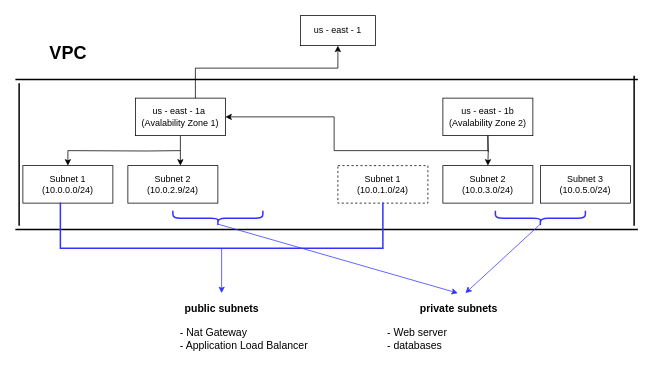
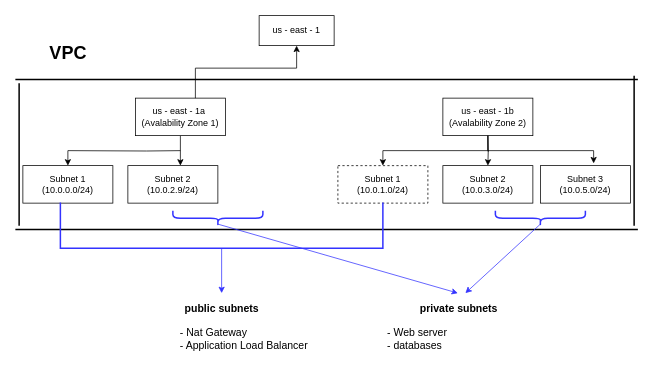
node "us - east - 1": moved (338, 30) -> (297, 30)
edge "us - east - 1b (Avalability Zone 2)" -> "us - east - 1a (Avalability Zone 1)": now "us - east - 1b (Avalability Zone 2)" -> "Subnet 1 (10.0.1.0/24)"
edge "us - east - 1b (Avalability Zone 2)" -> "Subnet 3 (10.0.5.0/24)": added
